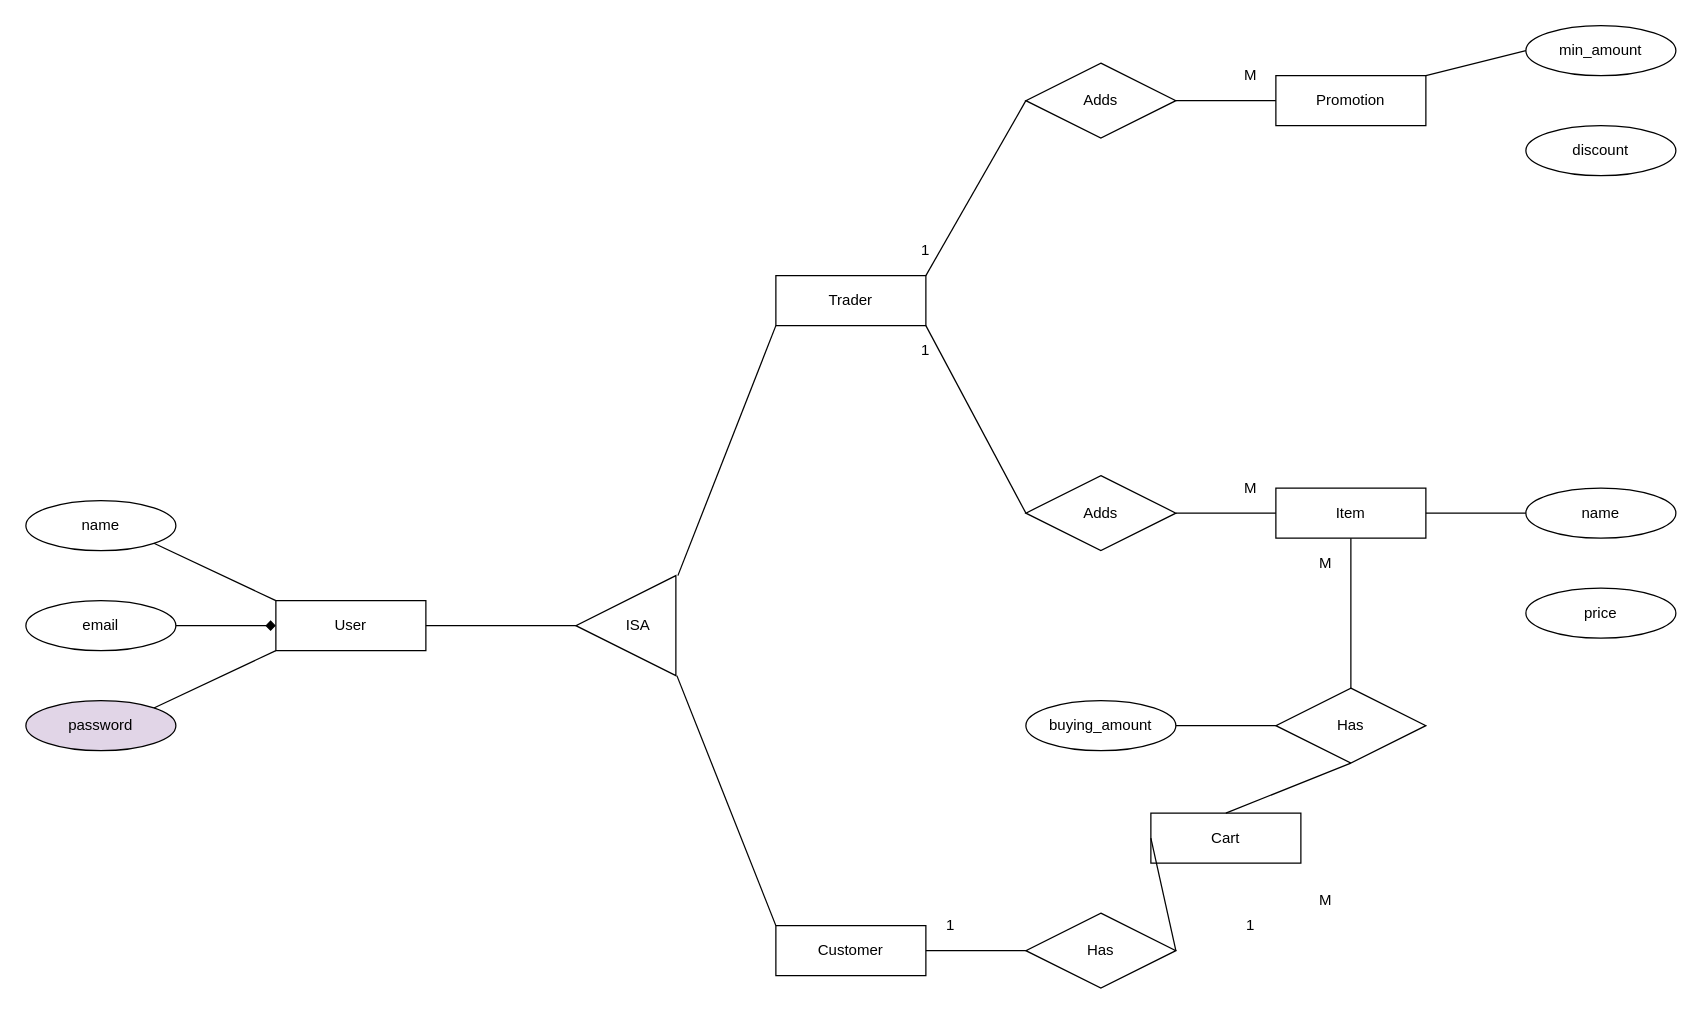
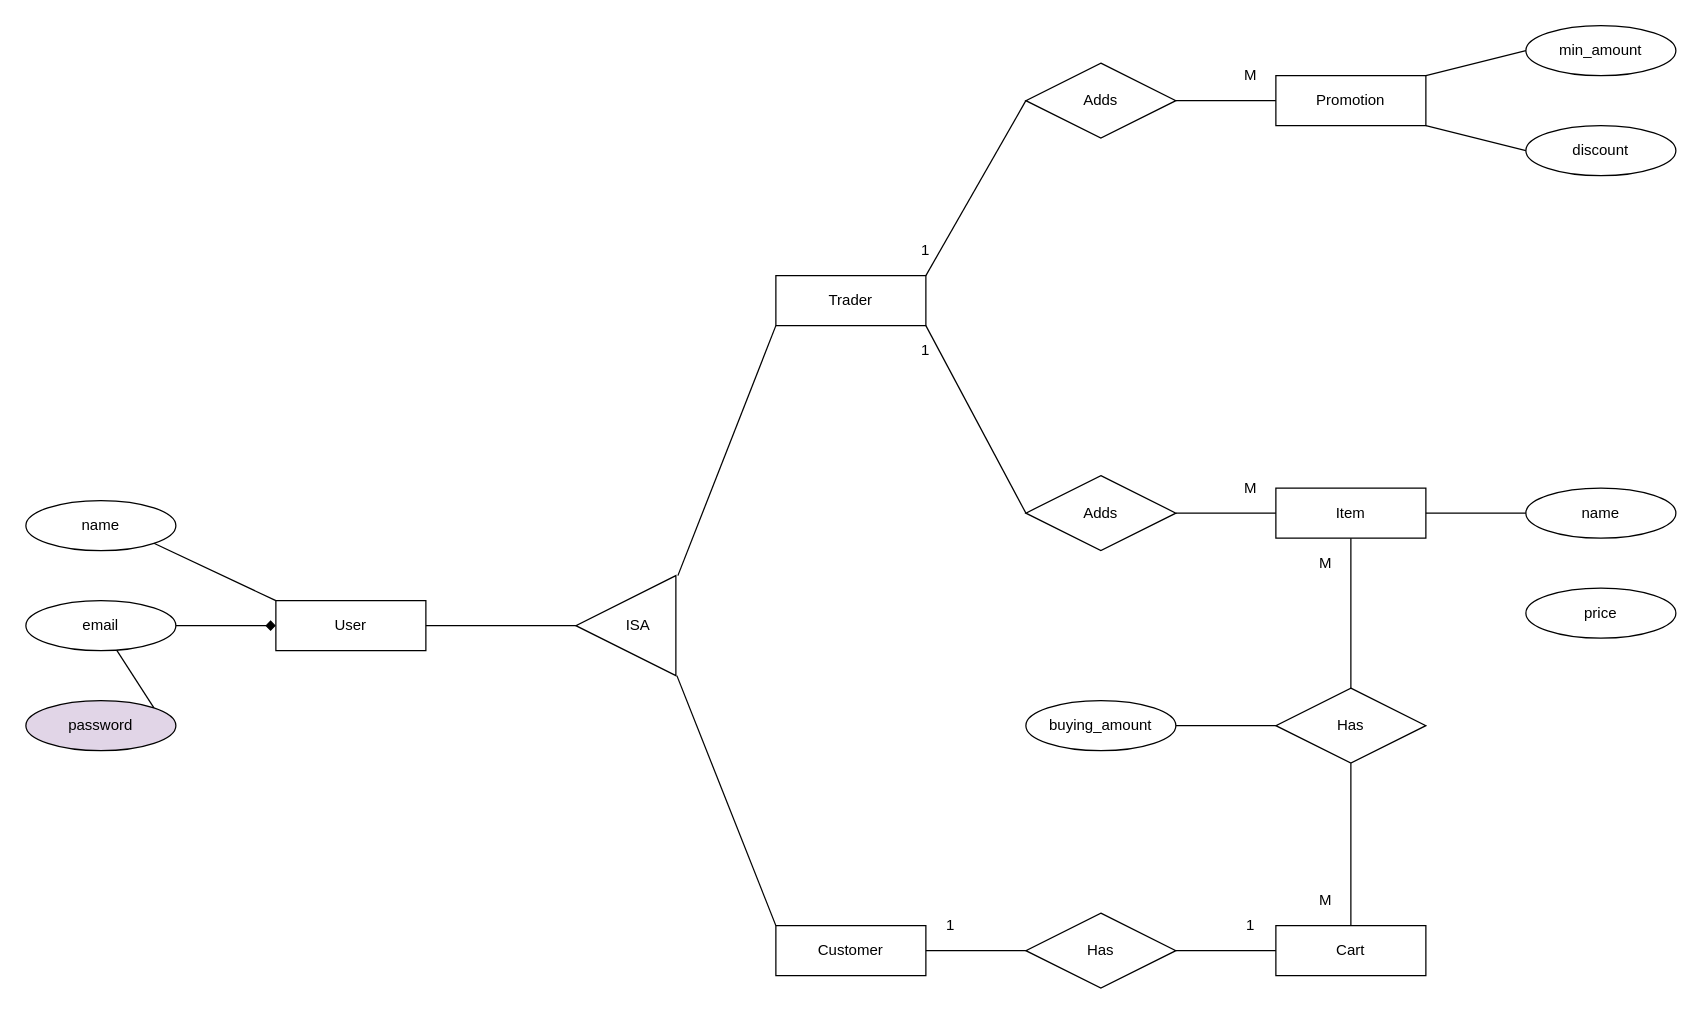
edge "Promotion" -- "discount": added
edge "User" -- "password": now "email" -- "password"
node "Cart": moved (1226, 838) -> (1351, 951)
